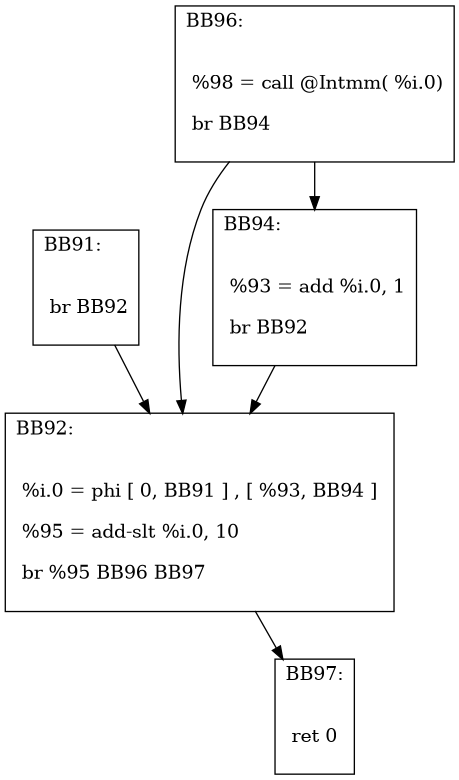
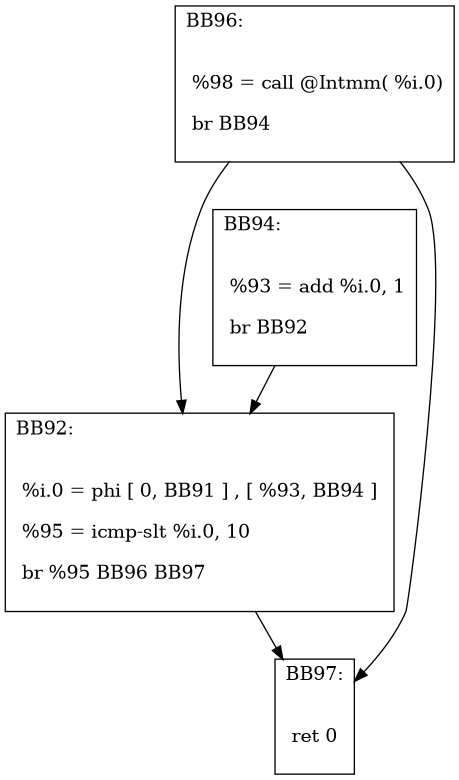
edge "BB96:" -> "BB94:": now "BB96:" -> "BB97:"
node "BB91:": removed
node "BB92:": text "%95 = add-slt %i.0, 10" -> "%95 = icmp-slt %i.0, 10"
